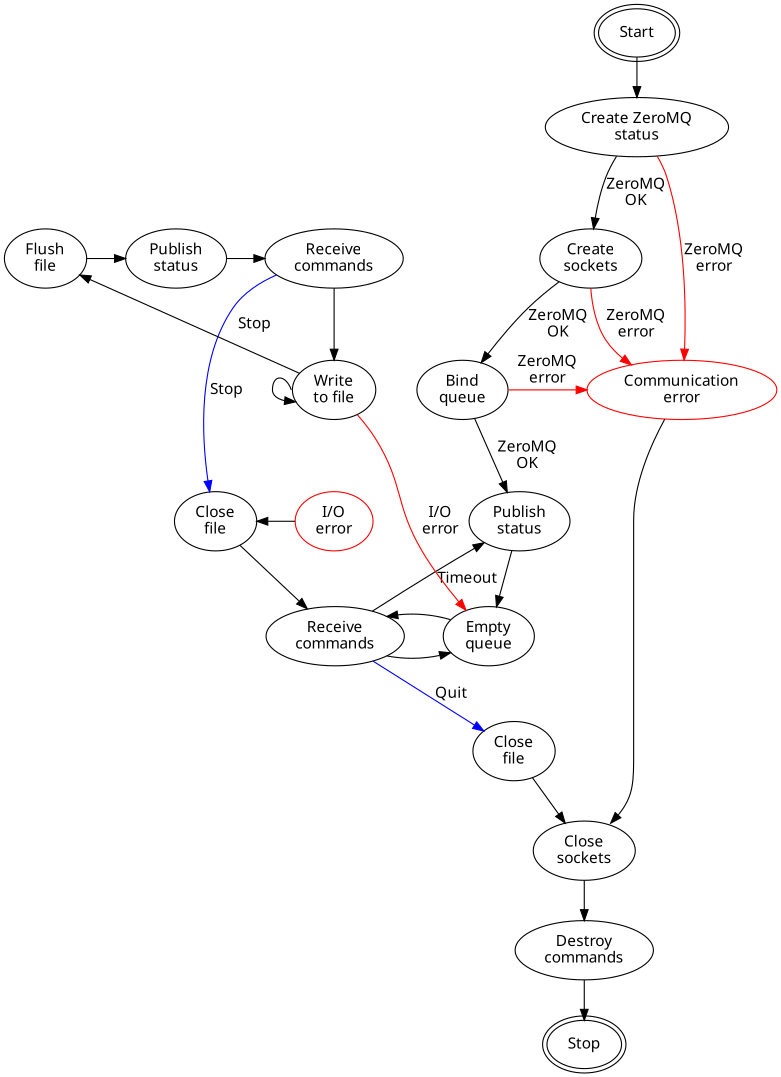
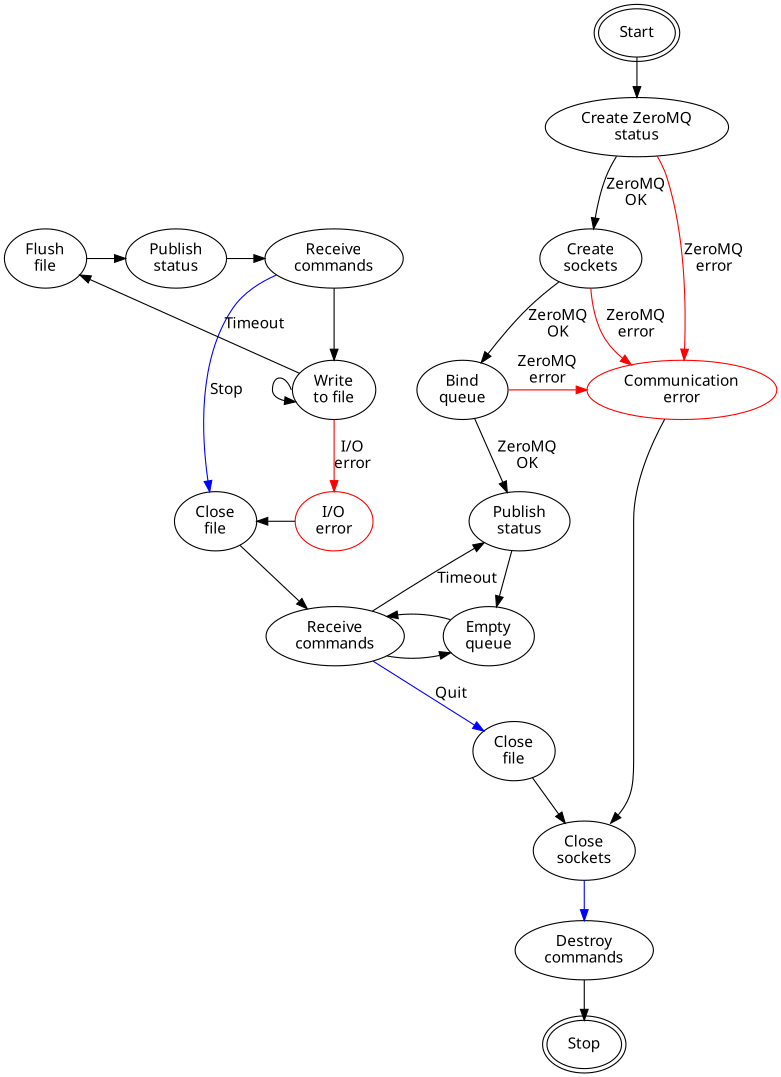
edge "Write to file" -> "Flush file": label "Stop" -> "Timeout"
edge "Write to file" -> "Empty queue": now "Write to file" -> "I/O error"
edge "Close sockets" -> "Destroy commands": color black -> blue
